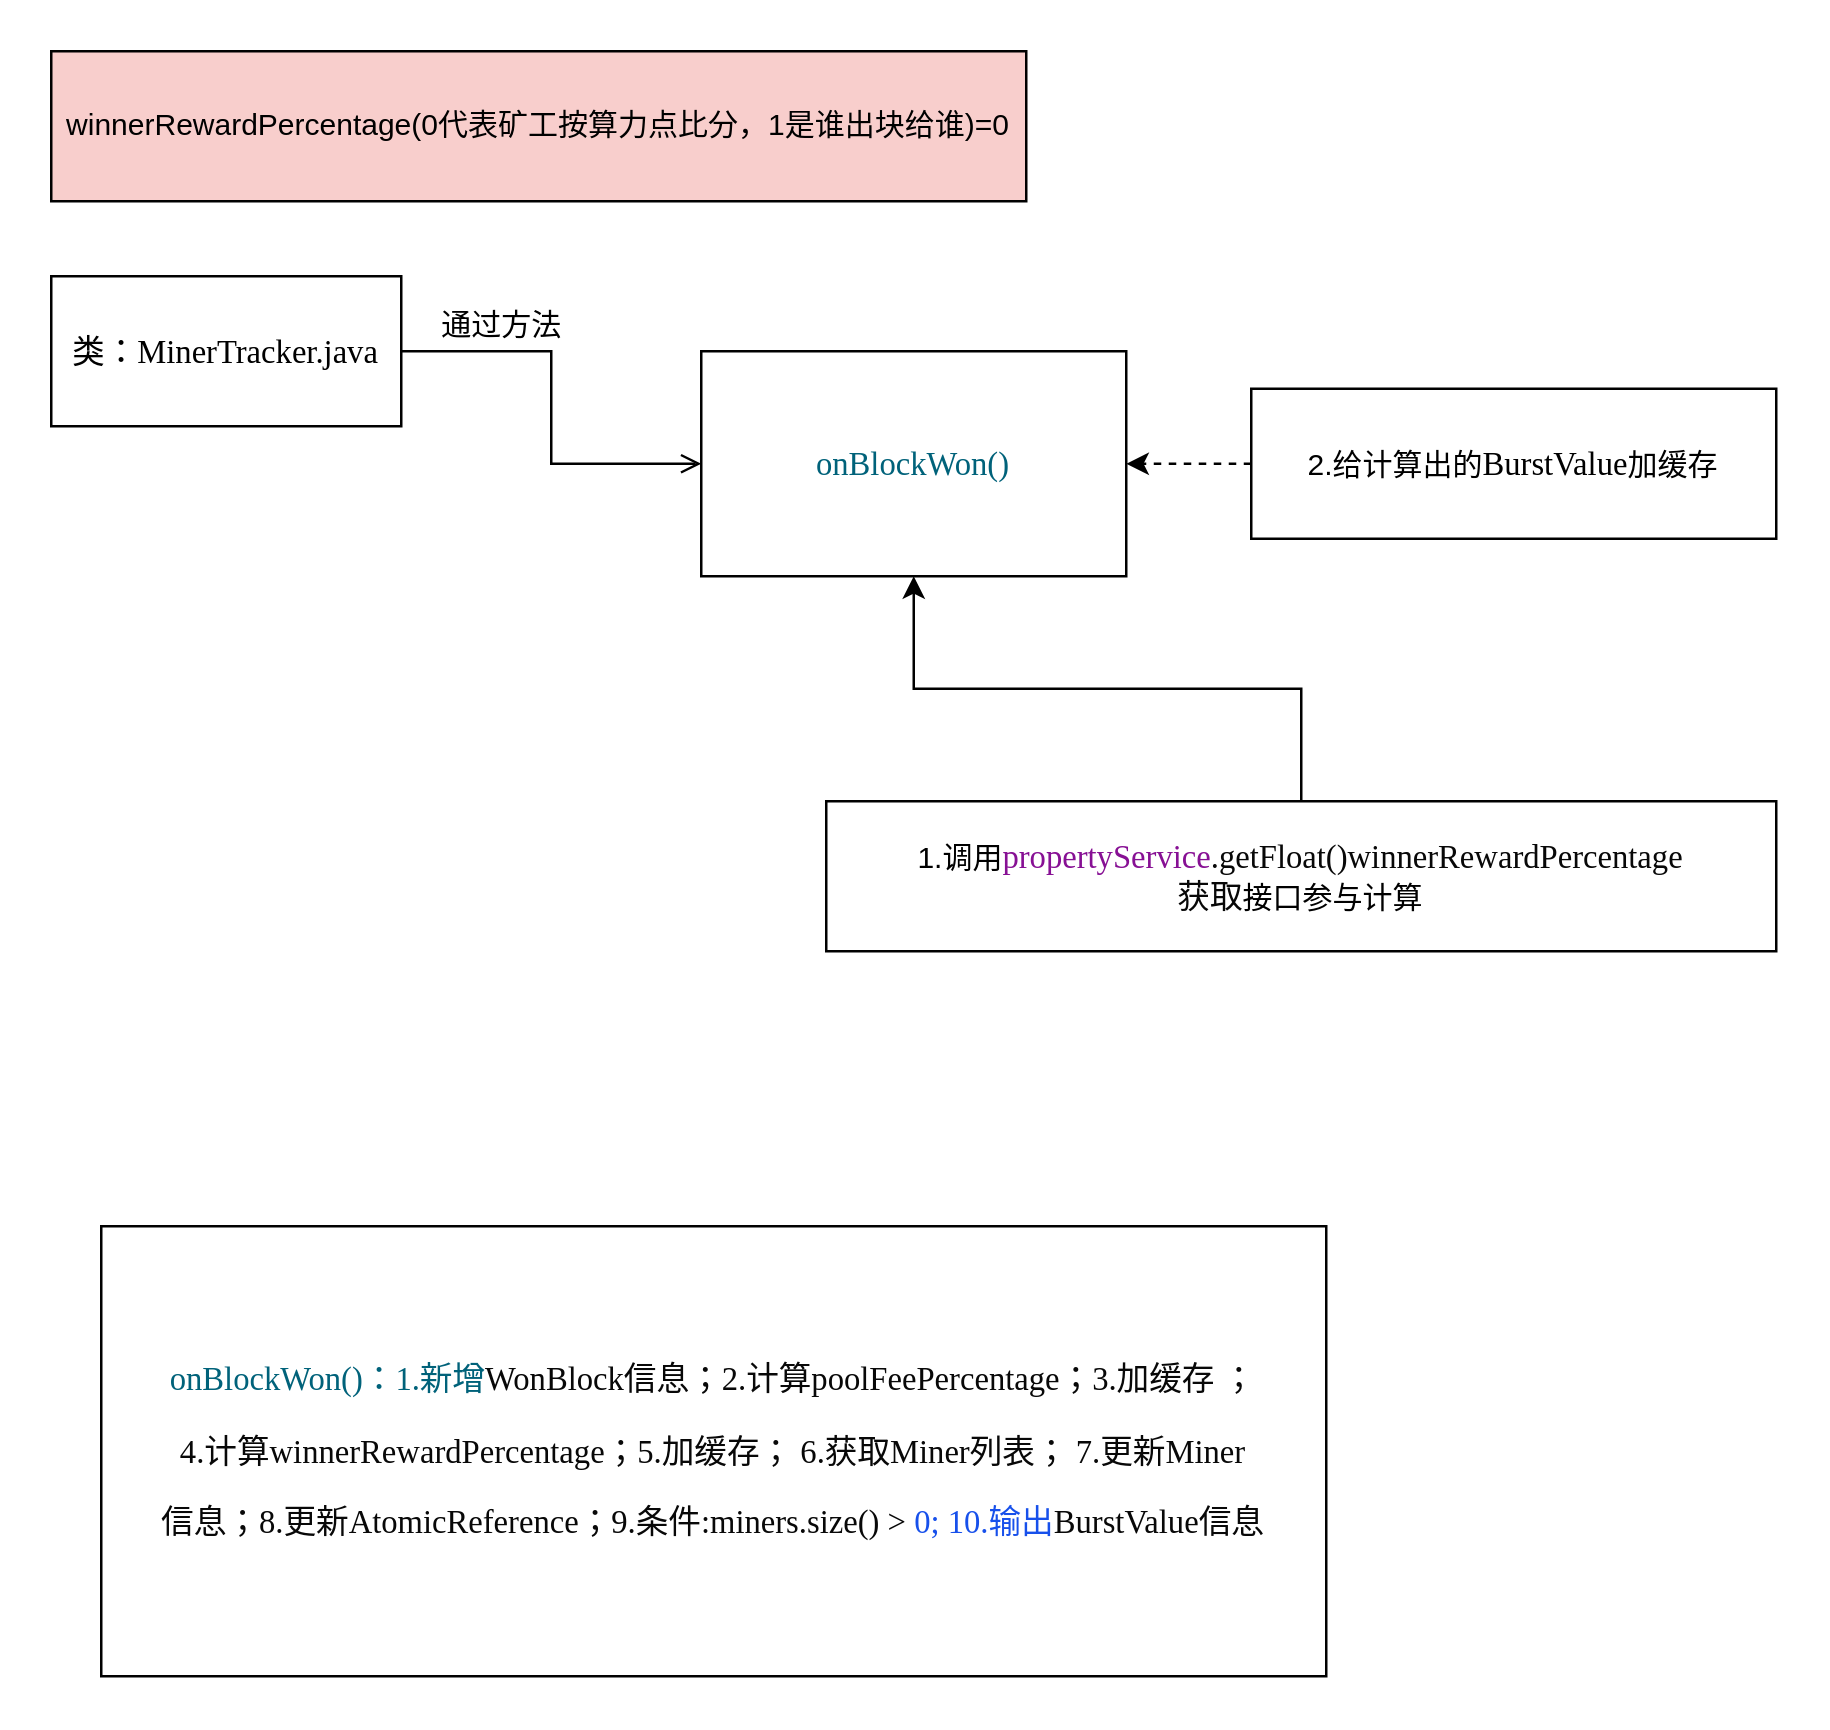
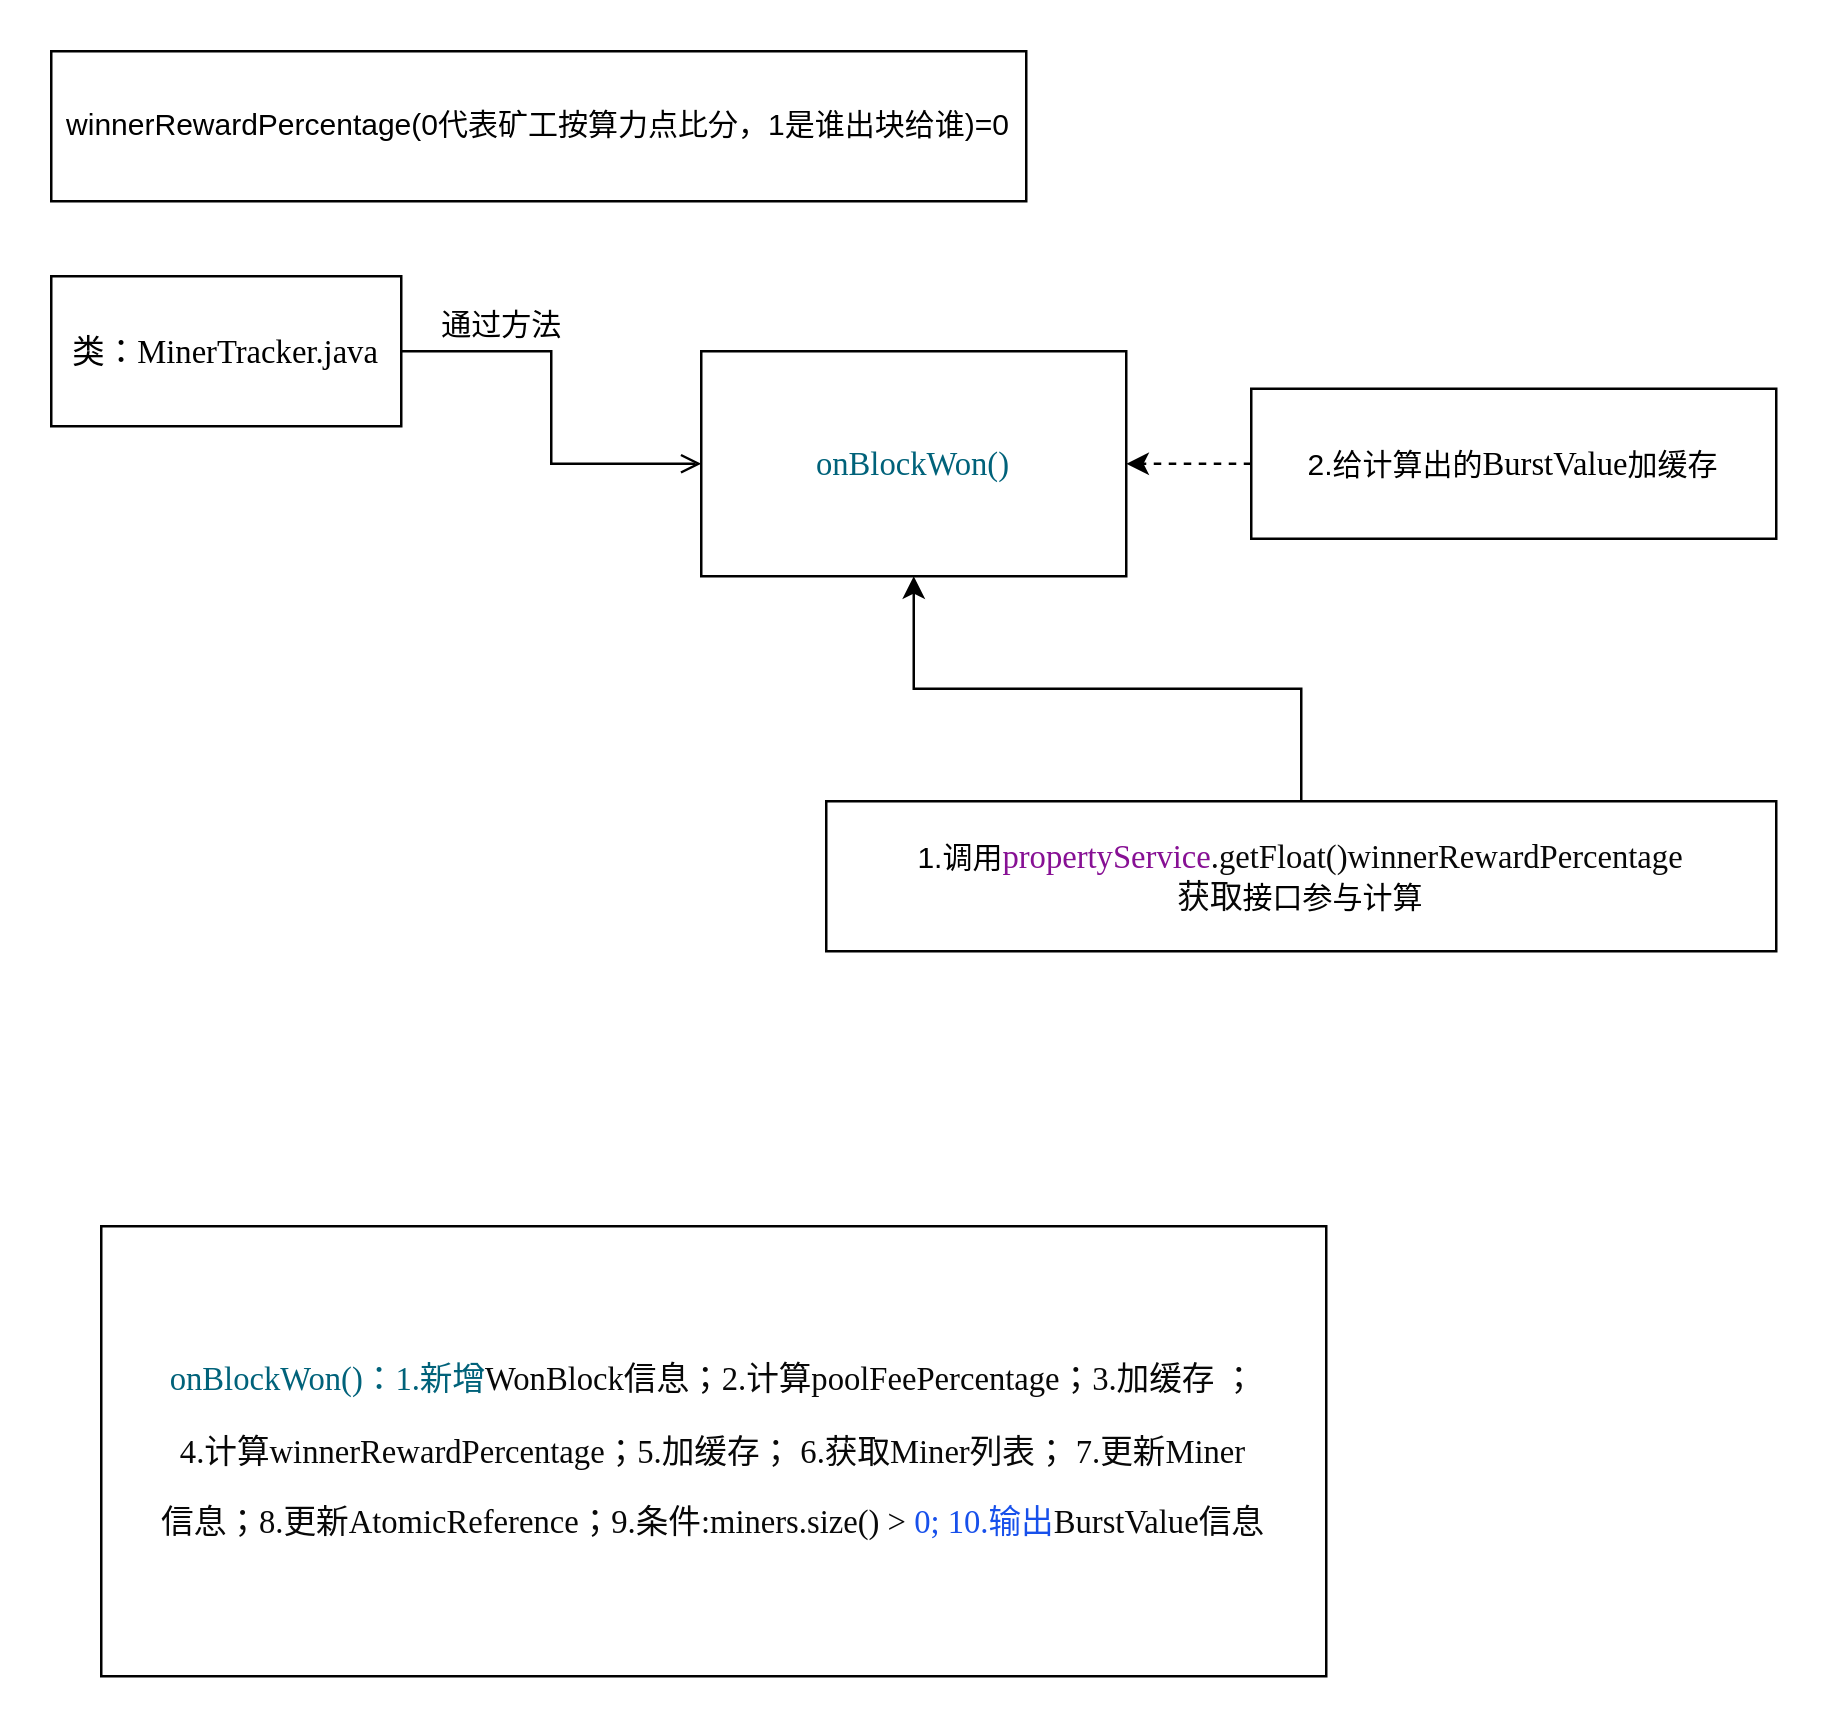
node "winnerRewardPercentage(0代表矿工按算力点比分，1是谁出块给谁)=0": fillcolor #f8cecc -> #ffffff
